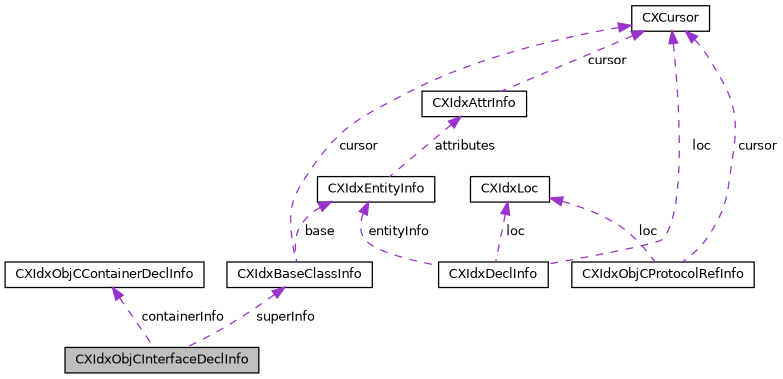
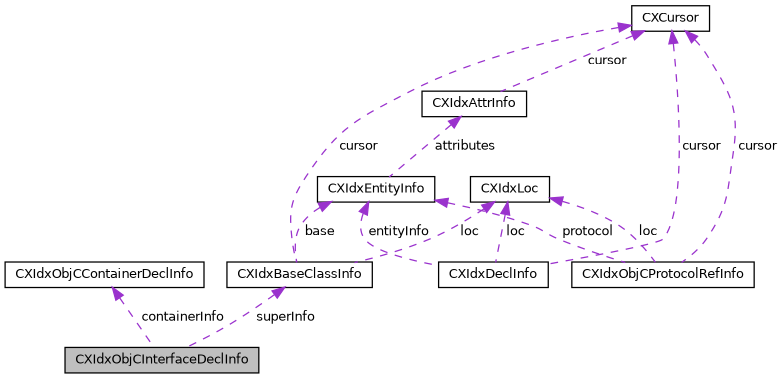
edge "CXIdxDeclInfo" -> "CXCursor": label " loc" -> " cursor"
edge "CXIdxObjCProtocolRefInfo" -> "CXIdxEntityInfo": added, label "protocol"
edge "CXIdxBaseClassInfo" -> "CXIdxLoc": added, label "loc"
